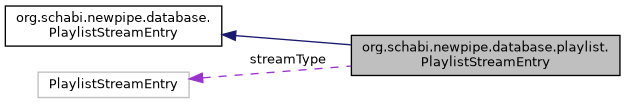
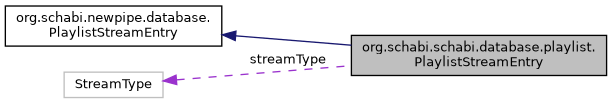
node "org.schabi.newpipe.database.playlist. PlaylistStreamEntry": label "org.schabi.newpipe.database.playlist. PlaylistStreamEntry" -> "org.schabi.schabi.database.playlist. PlaylistStreamEntry"
node "PlaylistStreamEntry": label "PlaylistStreamEntry" -> "StreamType"
